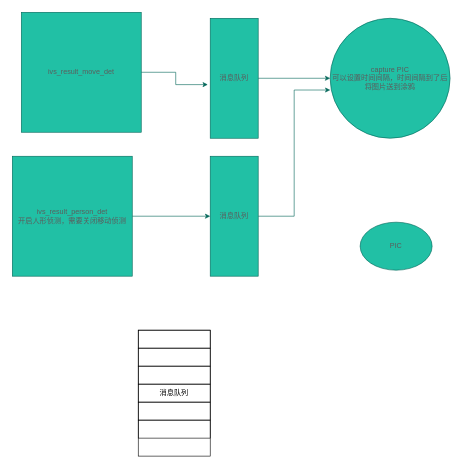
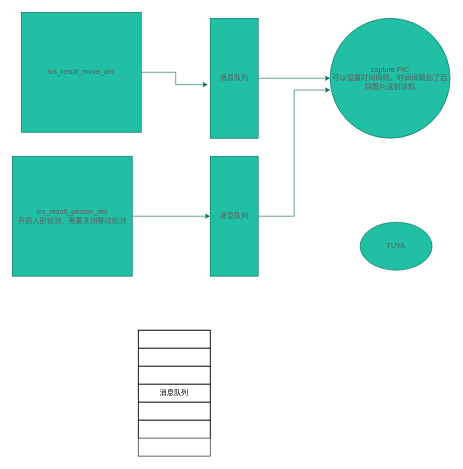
node "PIC": label "PIC" -> "TUYA"
